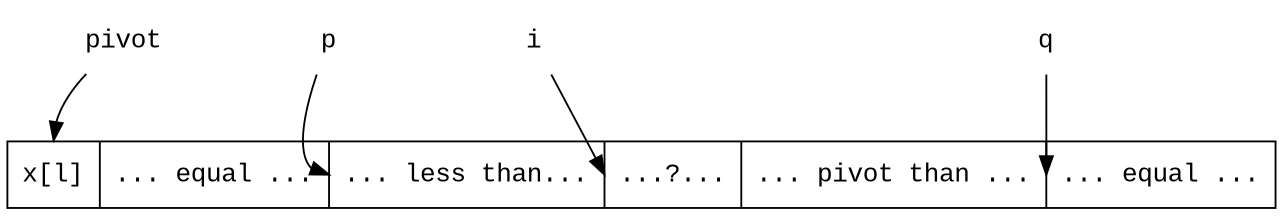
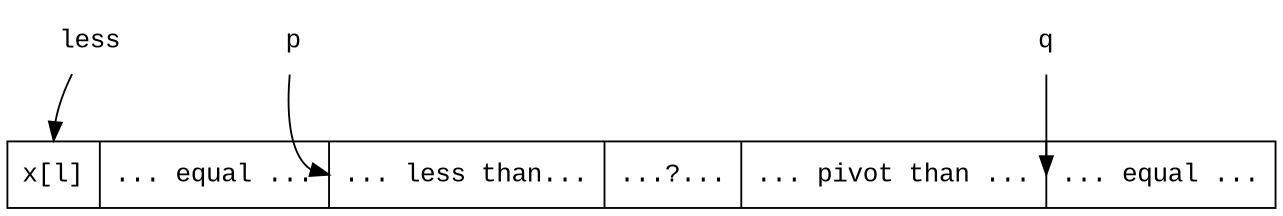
node "pivot": label "pivot" -> "less"
node "i": removed
